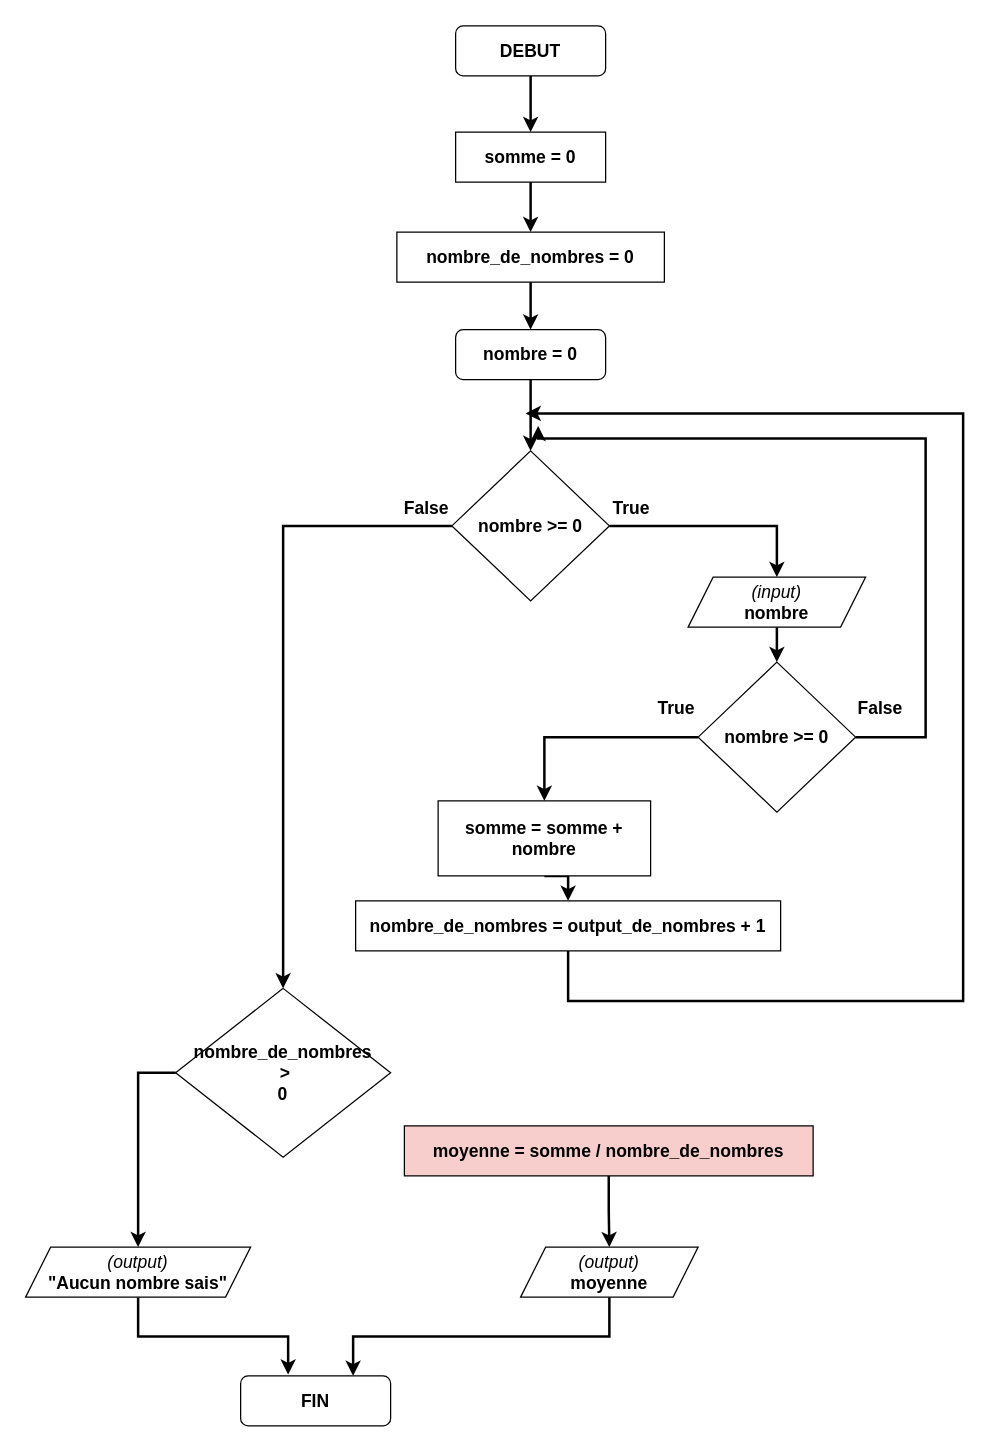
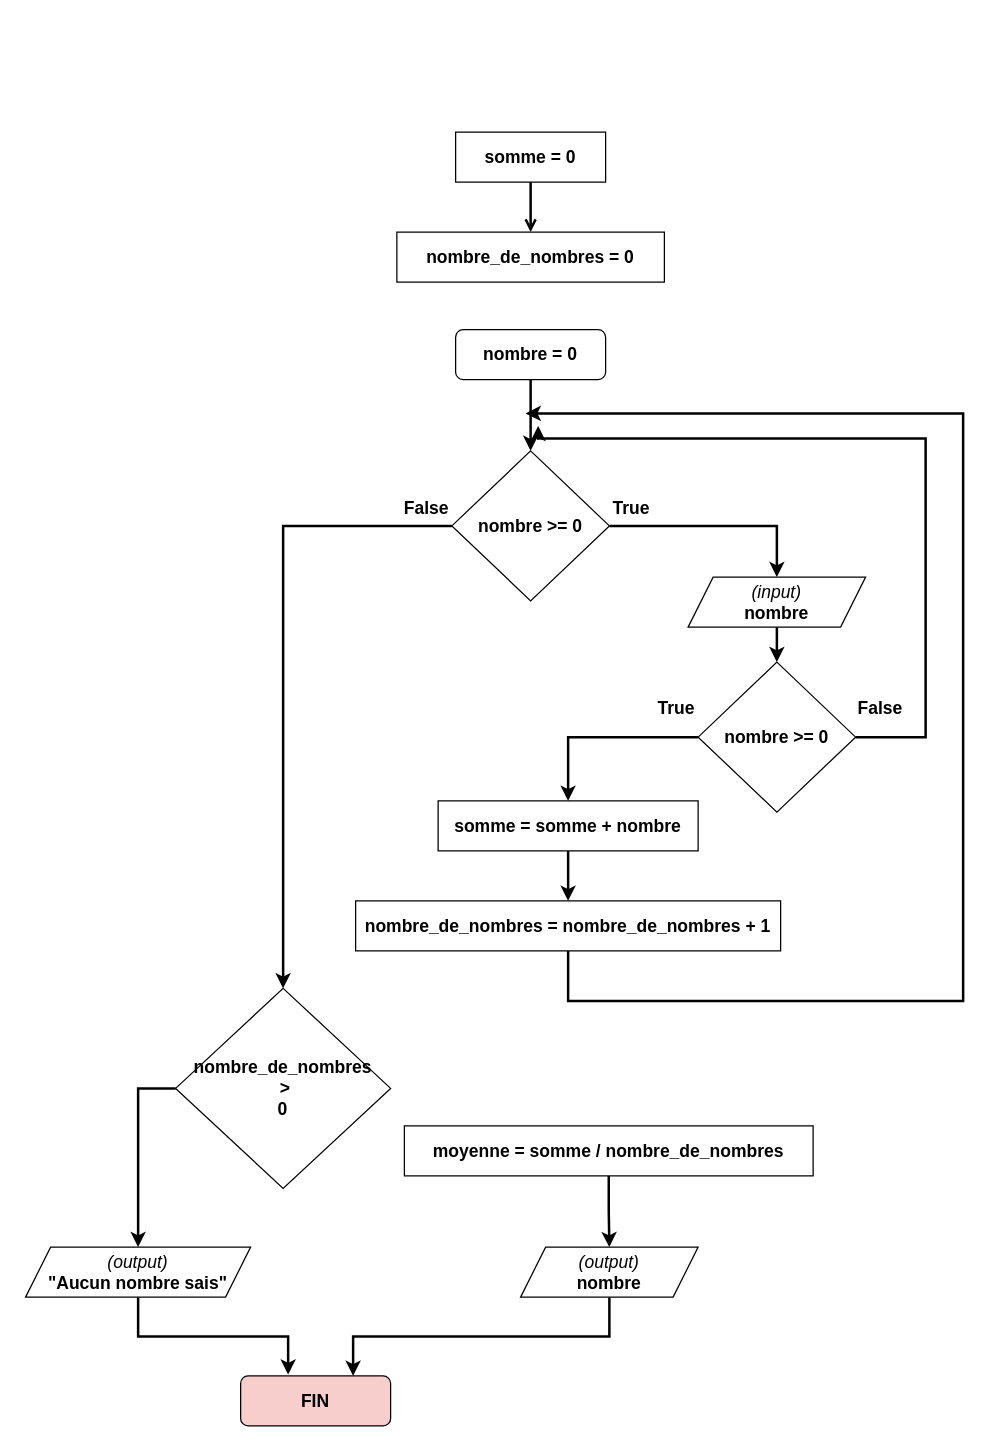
node "DEBUT": removed
edge "DEBUT" -> "somme = 0": removed
edge "somme = 0" -> "nombre_de_nombres = 0": arrowhead classic -> open
edge "nombre_de_nombres = 0" -> "nombre = 0": removed
node "somme = somme + nombre": size 213x75 -> 260x50
node "nombre_de_nombres = output_de_nombres + 1": label "nombre_de_nombres = output_de_nombres + 1" -> "nombre_de_nombres = nombre_de_nombres + 1"
node "nombre_de_nombres > 0": size 215x169 -> 215x200
node "moyenne = somme / nombre_de_nombres": fillcolor #f8cecc -> #ffffff
node "(output) moyenne": label "(output) moyenne" -> "(output) nombre"
node "FIN": fillcolor #ffffff -> #f8cecc
